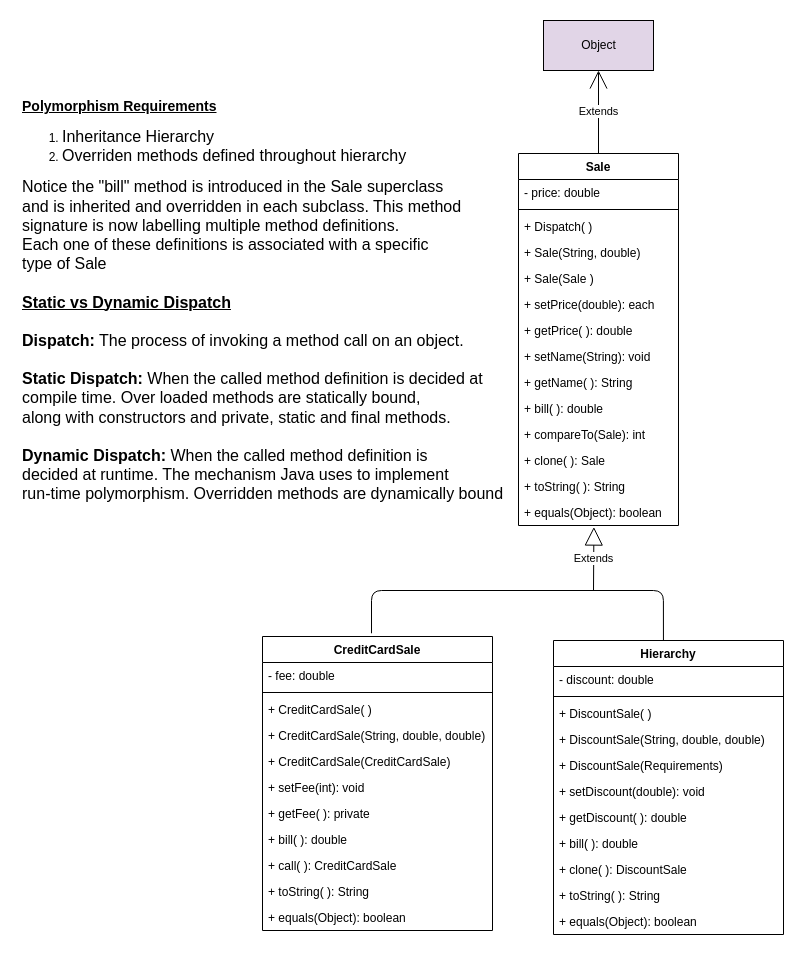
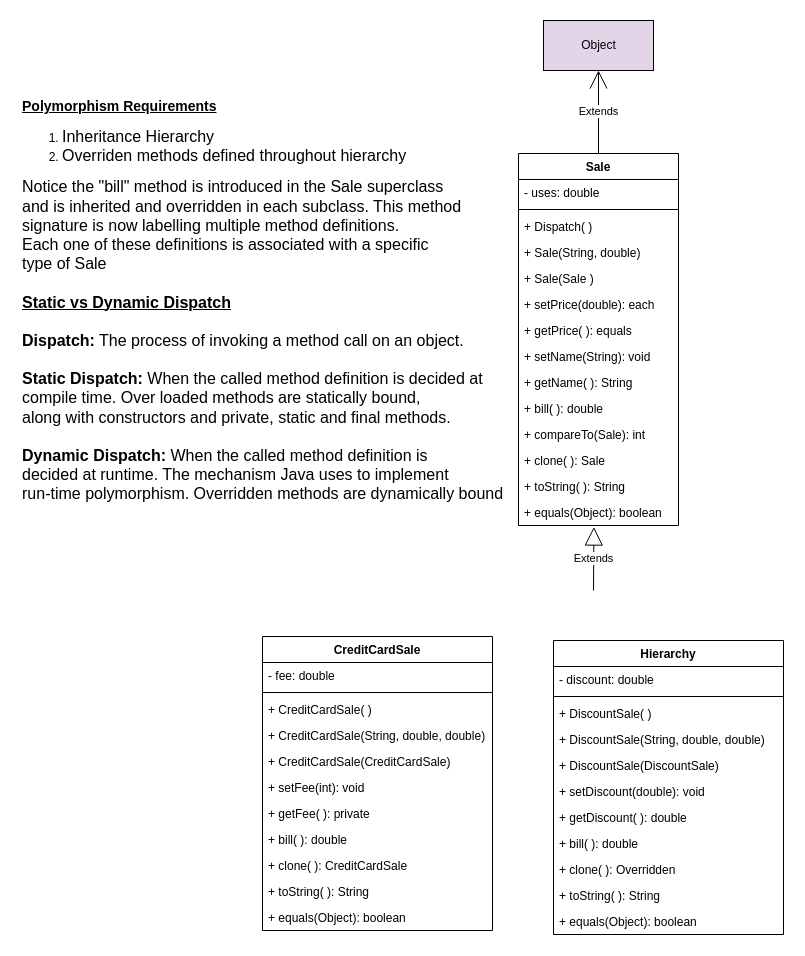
node "- price: double": label "- price: double" -> "- uses: double"
node "+ getPrice( ): double": label "+ getPrice( ): double" -> "+ getPrice( ): equals"
edge "CreditCardSale" -- "Hierarchy": removed
node "+ DiscountSale(Requirements)": label "+ DiscountSale(Requirements)" -> "+ DiscountSale(DiscountSale)"
node "+ call( ): CreditCardSale": label "+ call( ): CreditCardSale" -> "+ clone( ): CreditCardSale"
node "+ clone( ): DiscountSale": label "+ clone( ): DiscountSale" -> "+ clone( ): Overridden"
